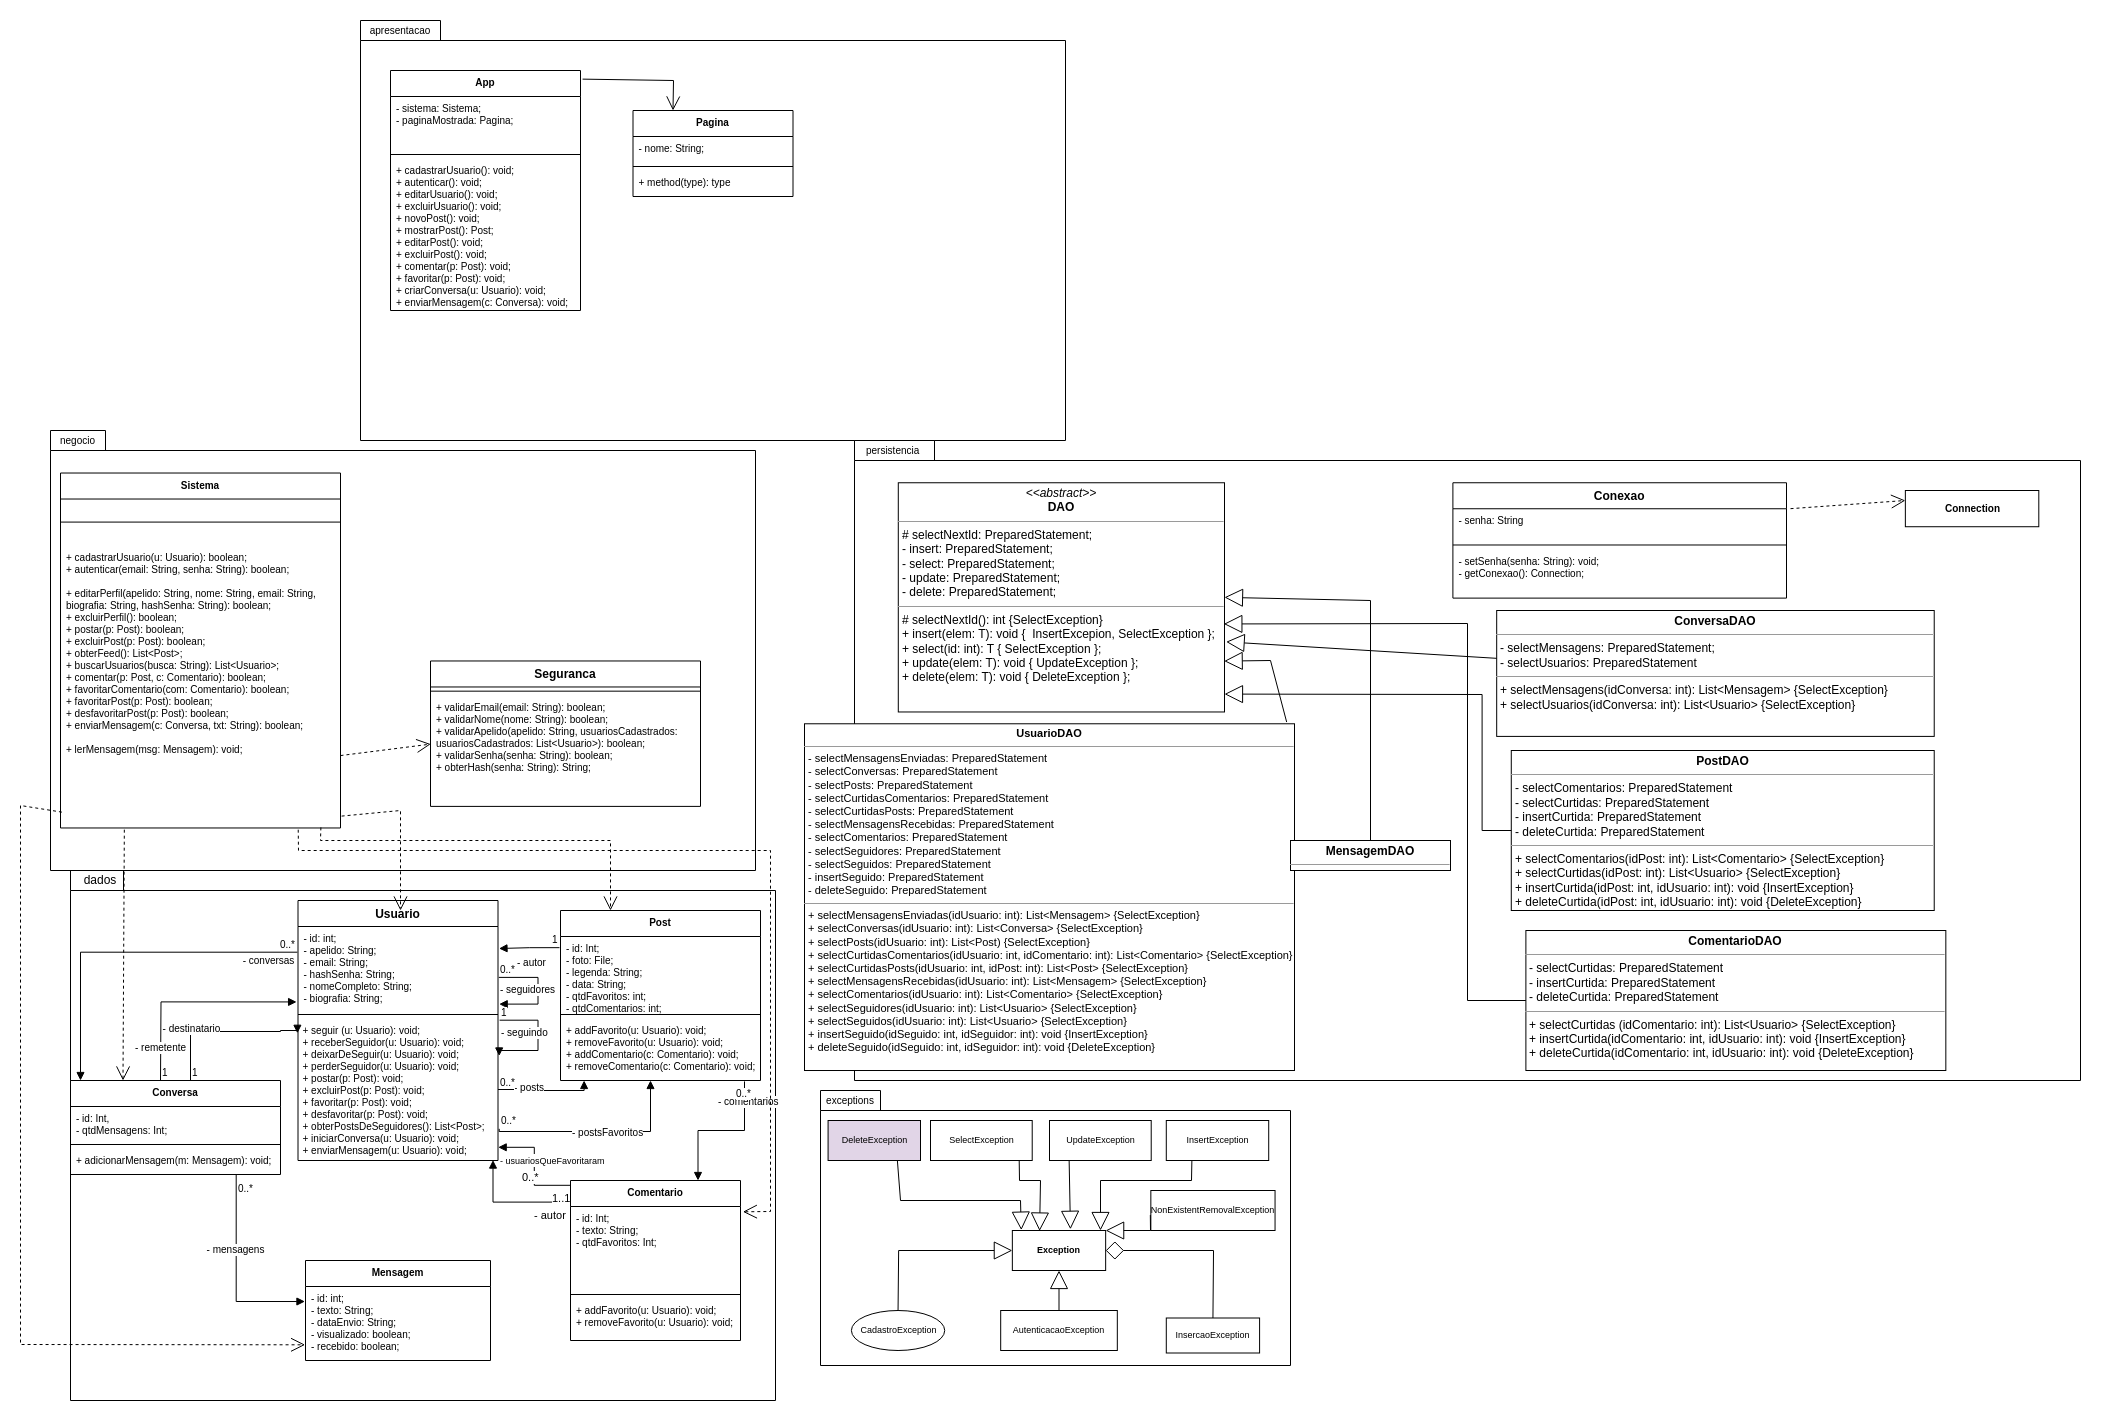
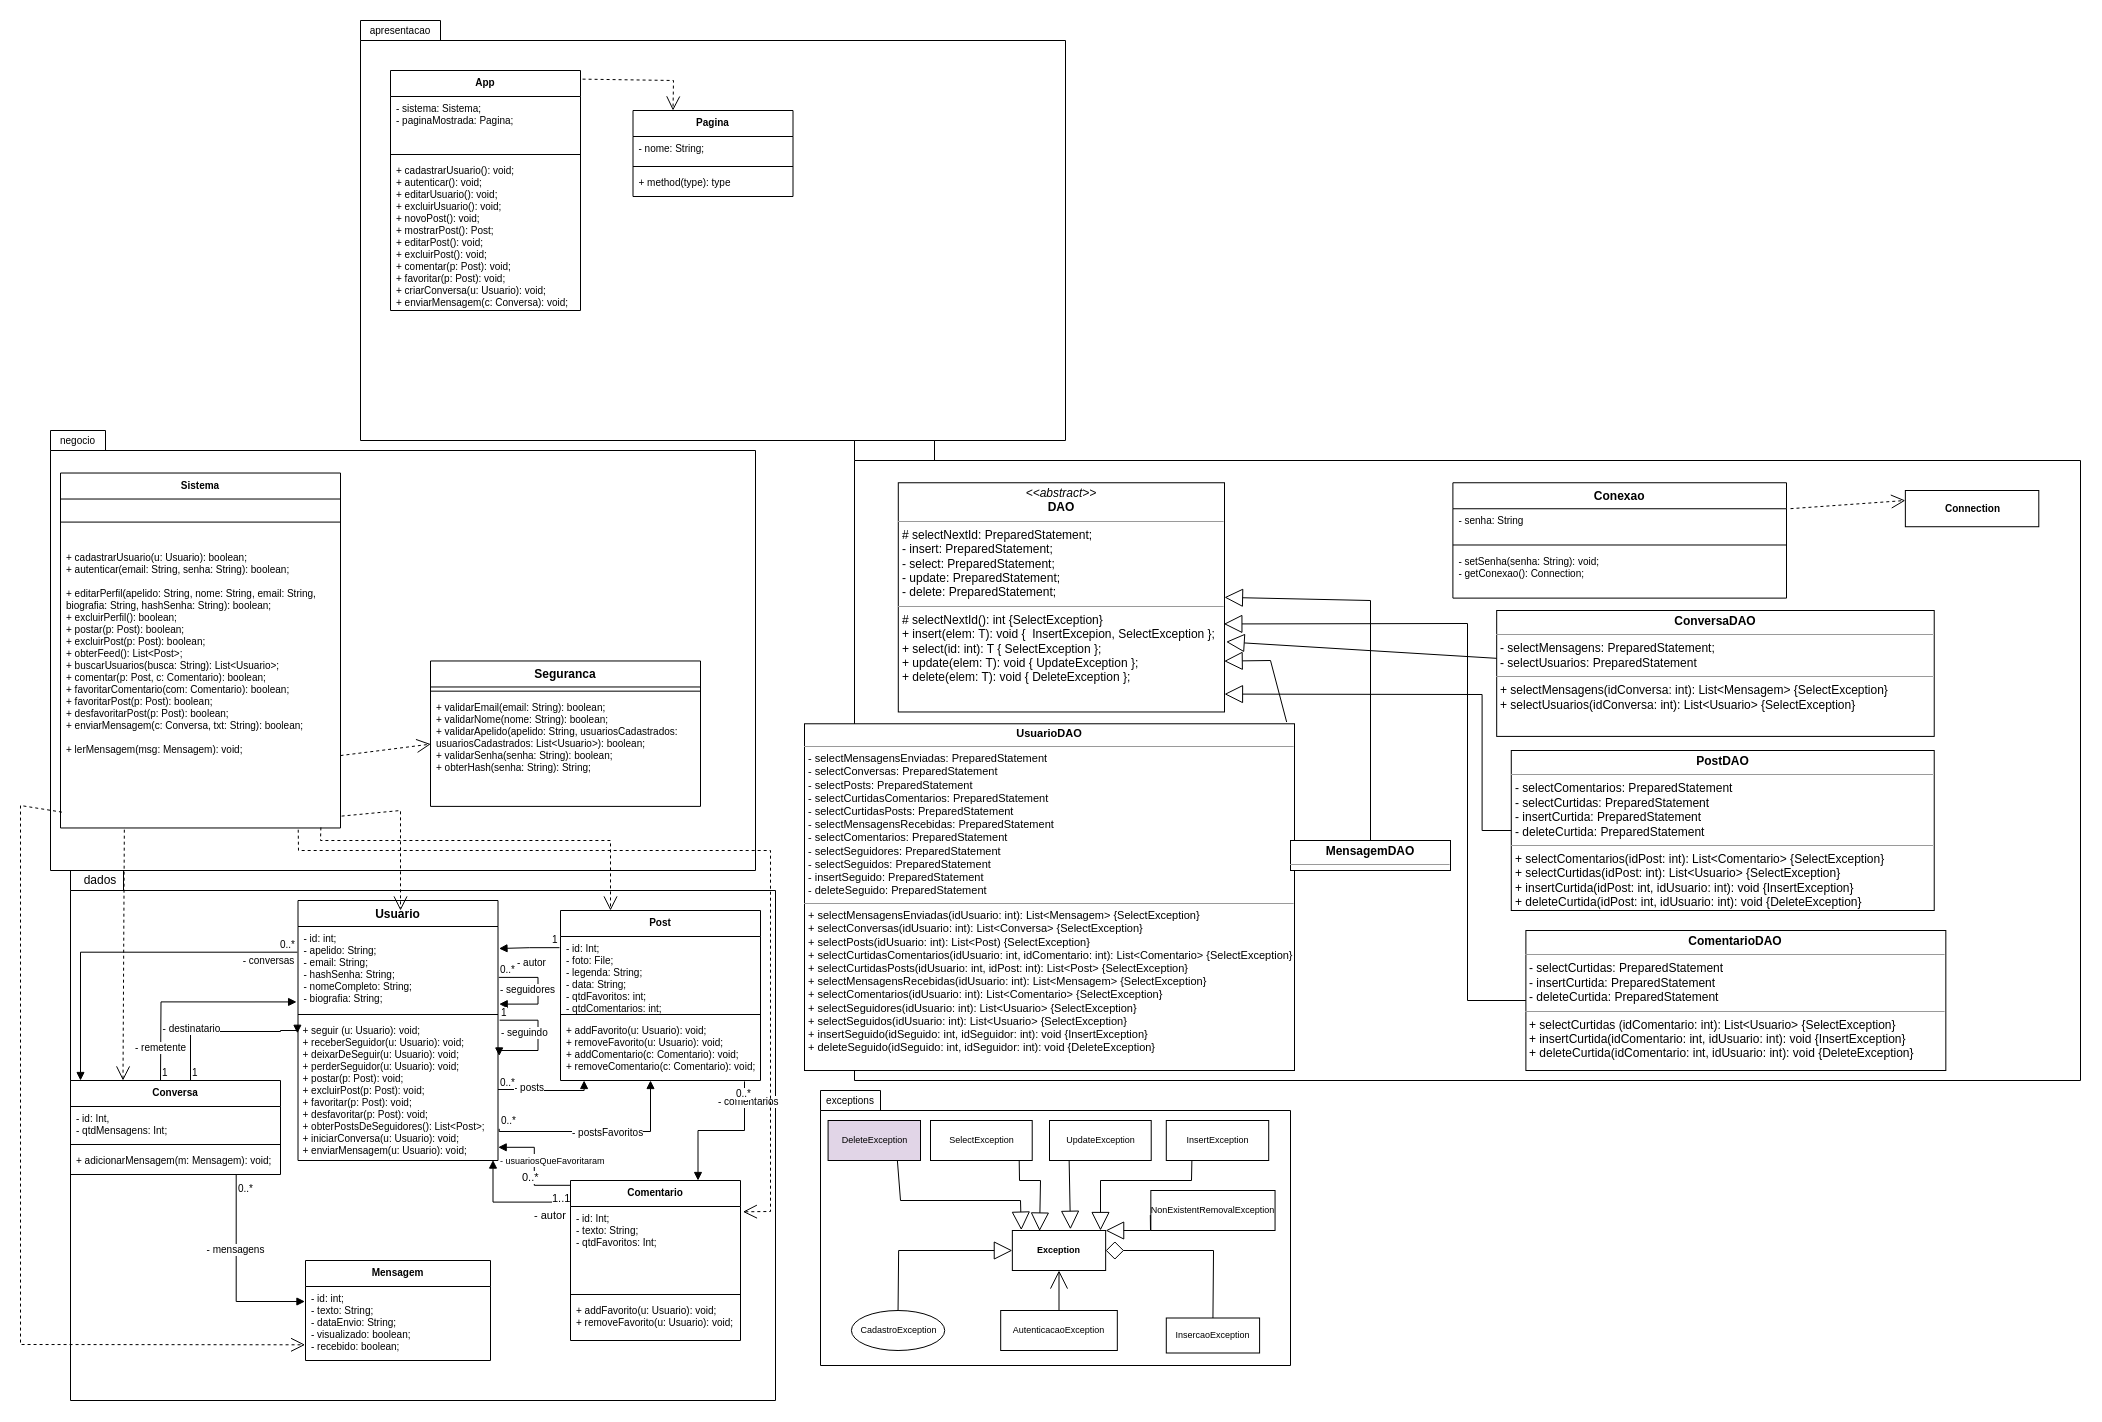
edge "App" -> "Pagina": style solid -> dashed
node "persistencia": removed
edge "AutenticacaoException" -> "Exception": arrowhead block -> open
